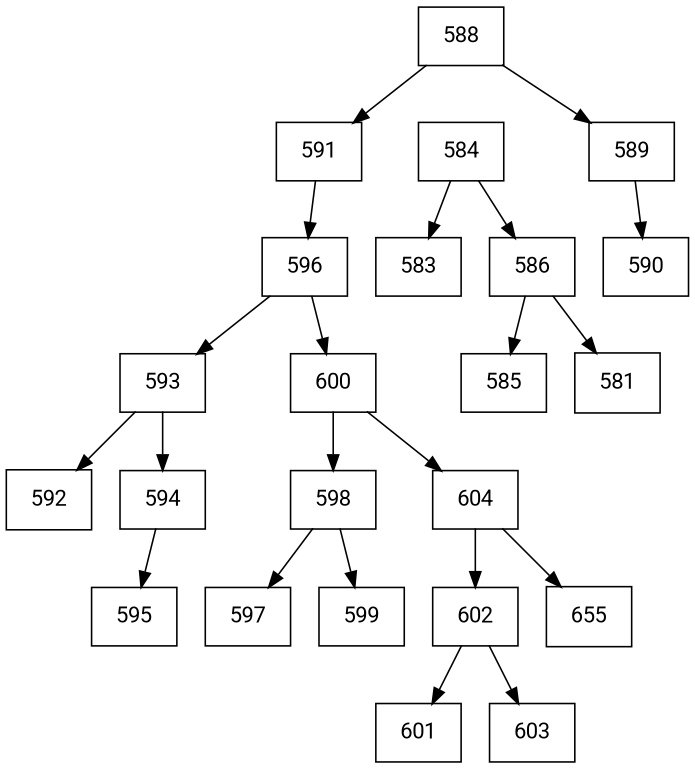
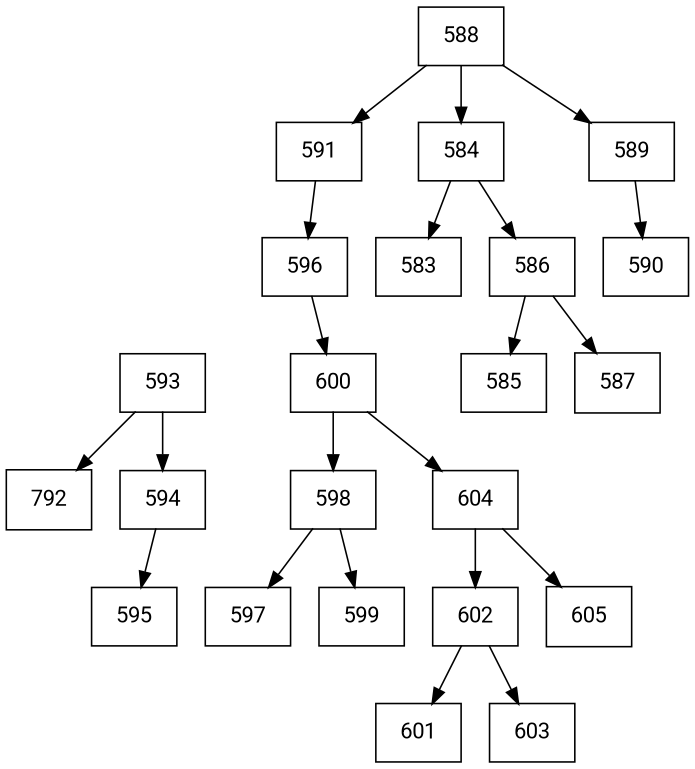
edge "588" -> "584": added
edge "596" -> "593": removed
node "581": label "581" -> "587"
node "592": label "592" -> "792"
node "655": label "655" -> "605"
